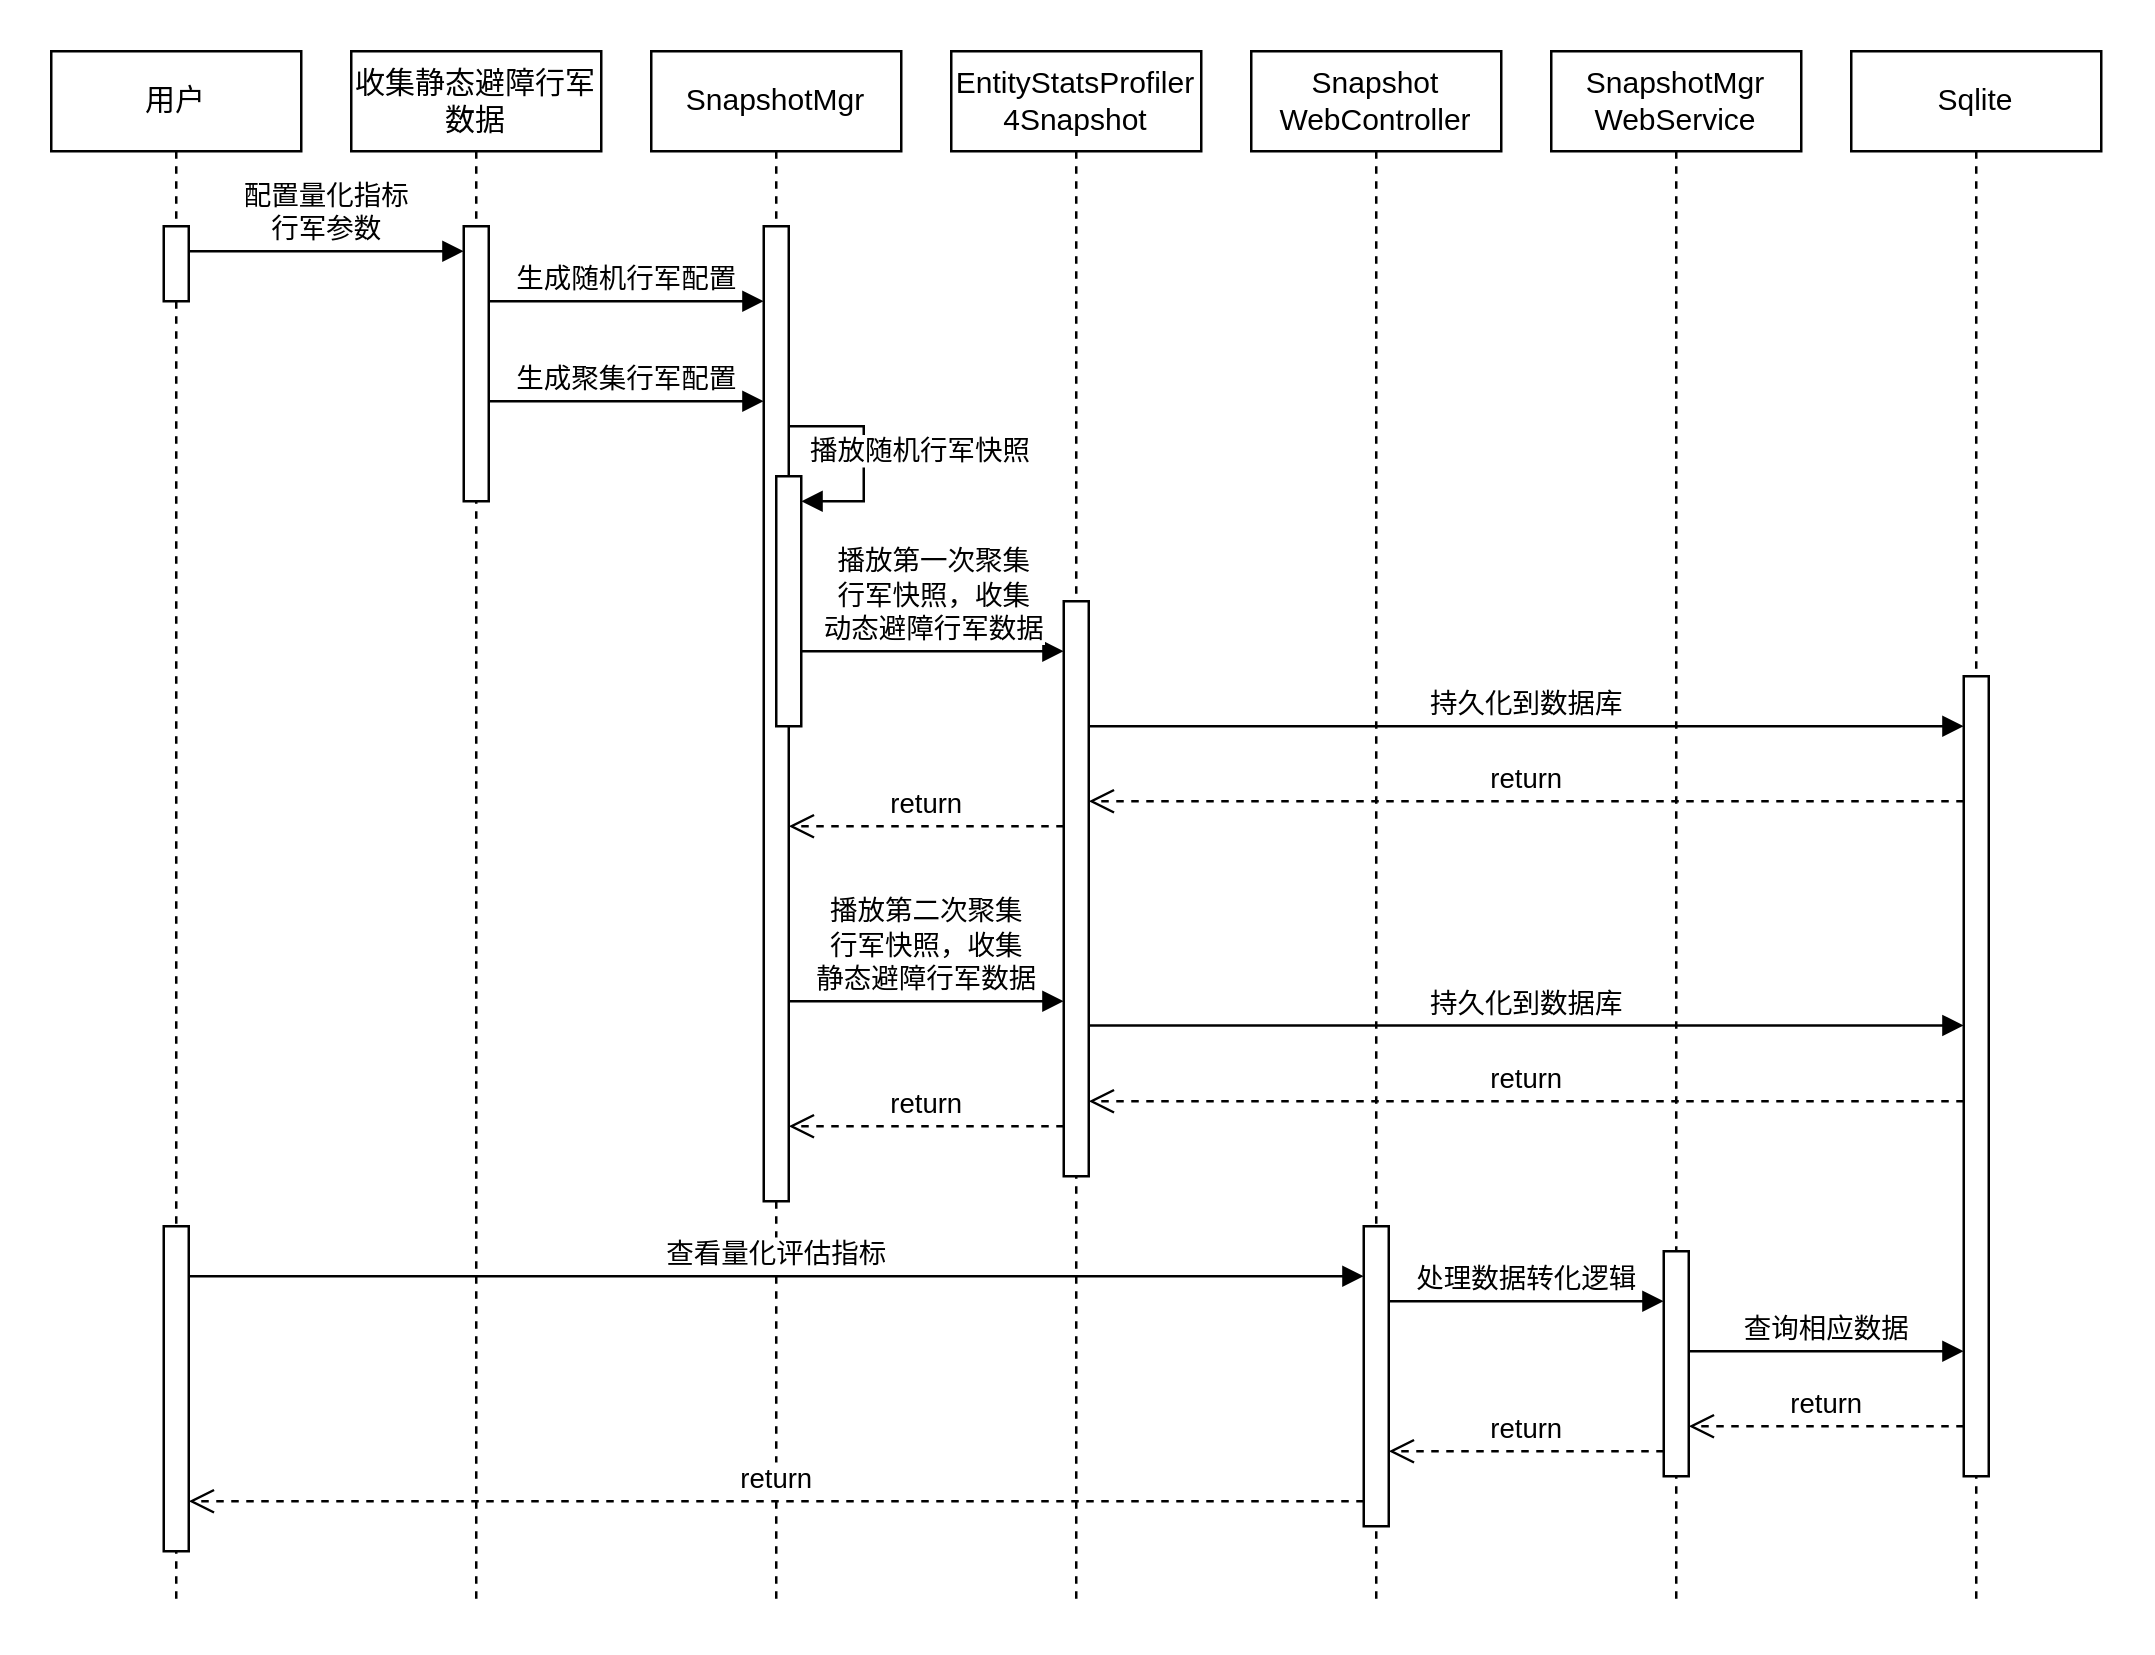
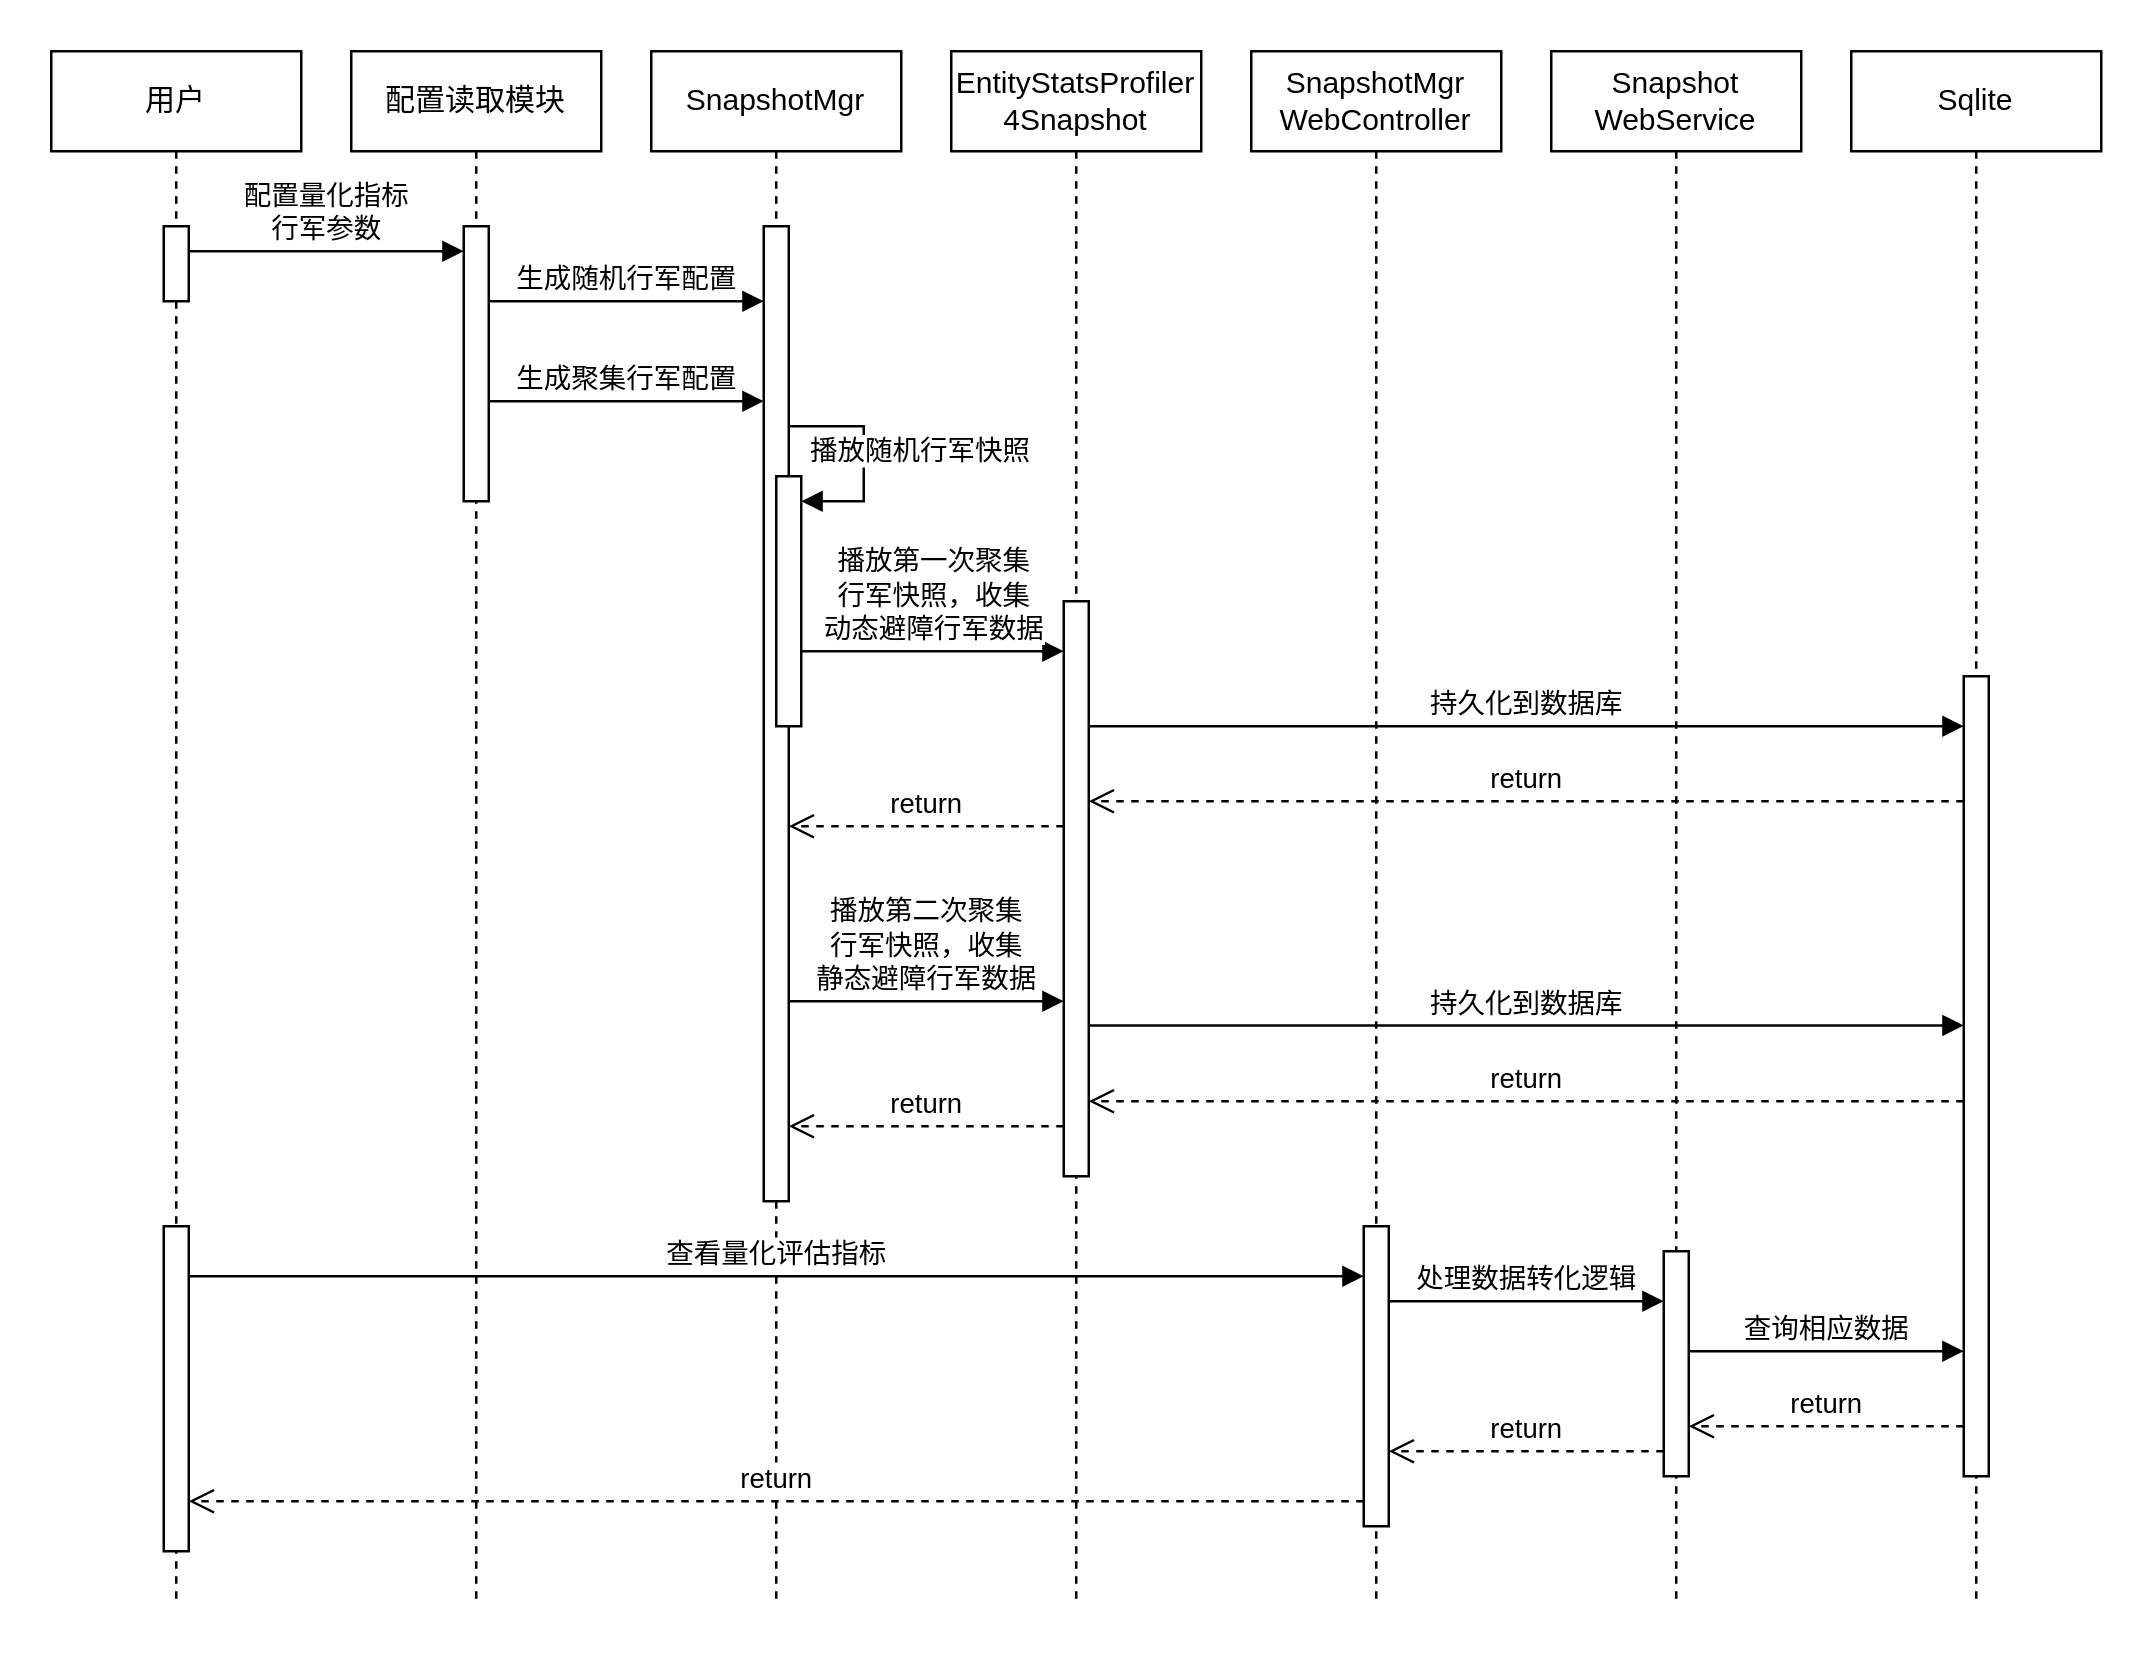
node "收集静态避障行军数据": label "收集静态避障行军数据" -> "配置读取模块"
node "Snapshot WebController": label "Snapshot WebController" -> "SnapshotMgr WebController"
node "SnapshotMgr WebService": label "SnapshotMgr WebService" -> "Snapshot WebService"
